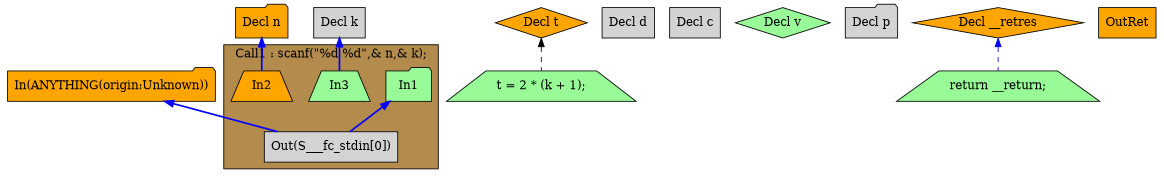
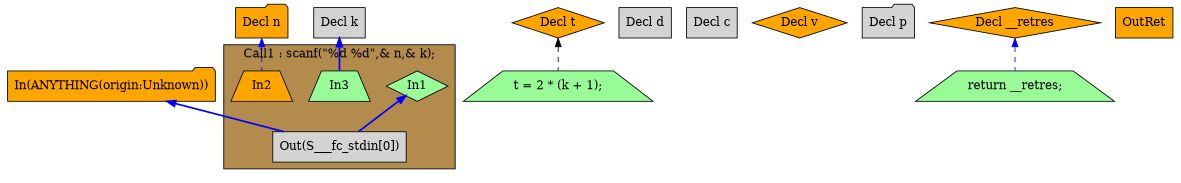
node "Decl v": fillcolor palegreen -> orange
edge "In2" -> "Decl n": style bold -> dashed
node "In1": shape folder -> diamond
node "return __return;": label "return __return;" -> "return __retres;"
